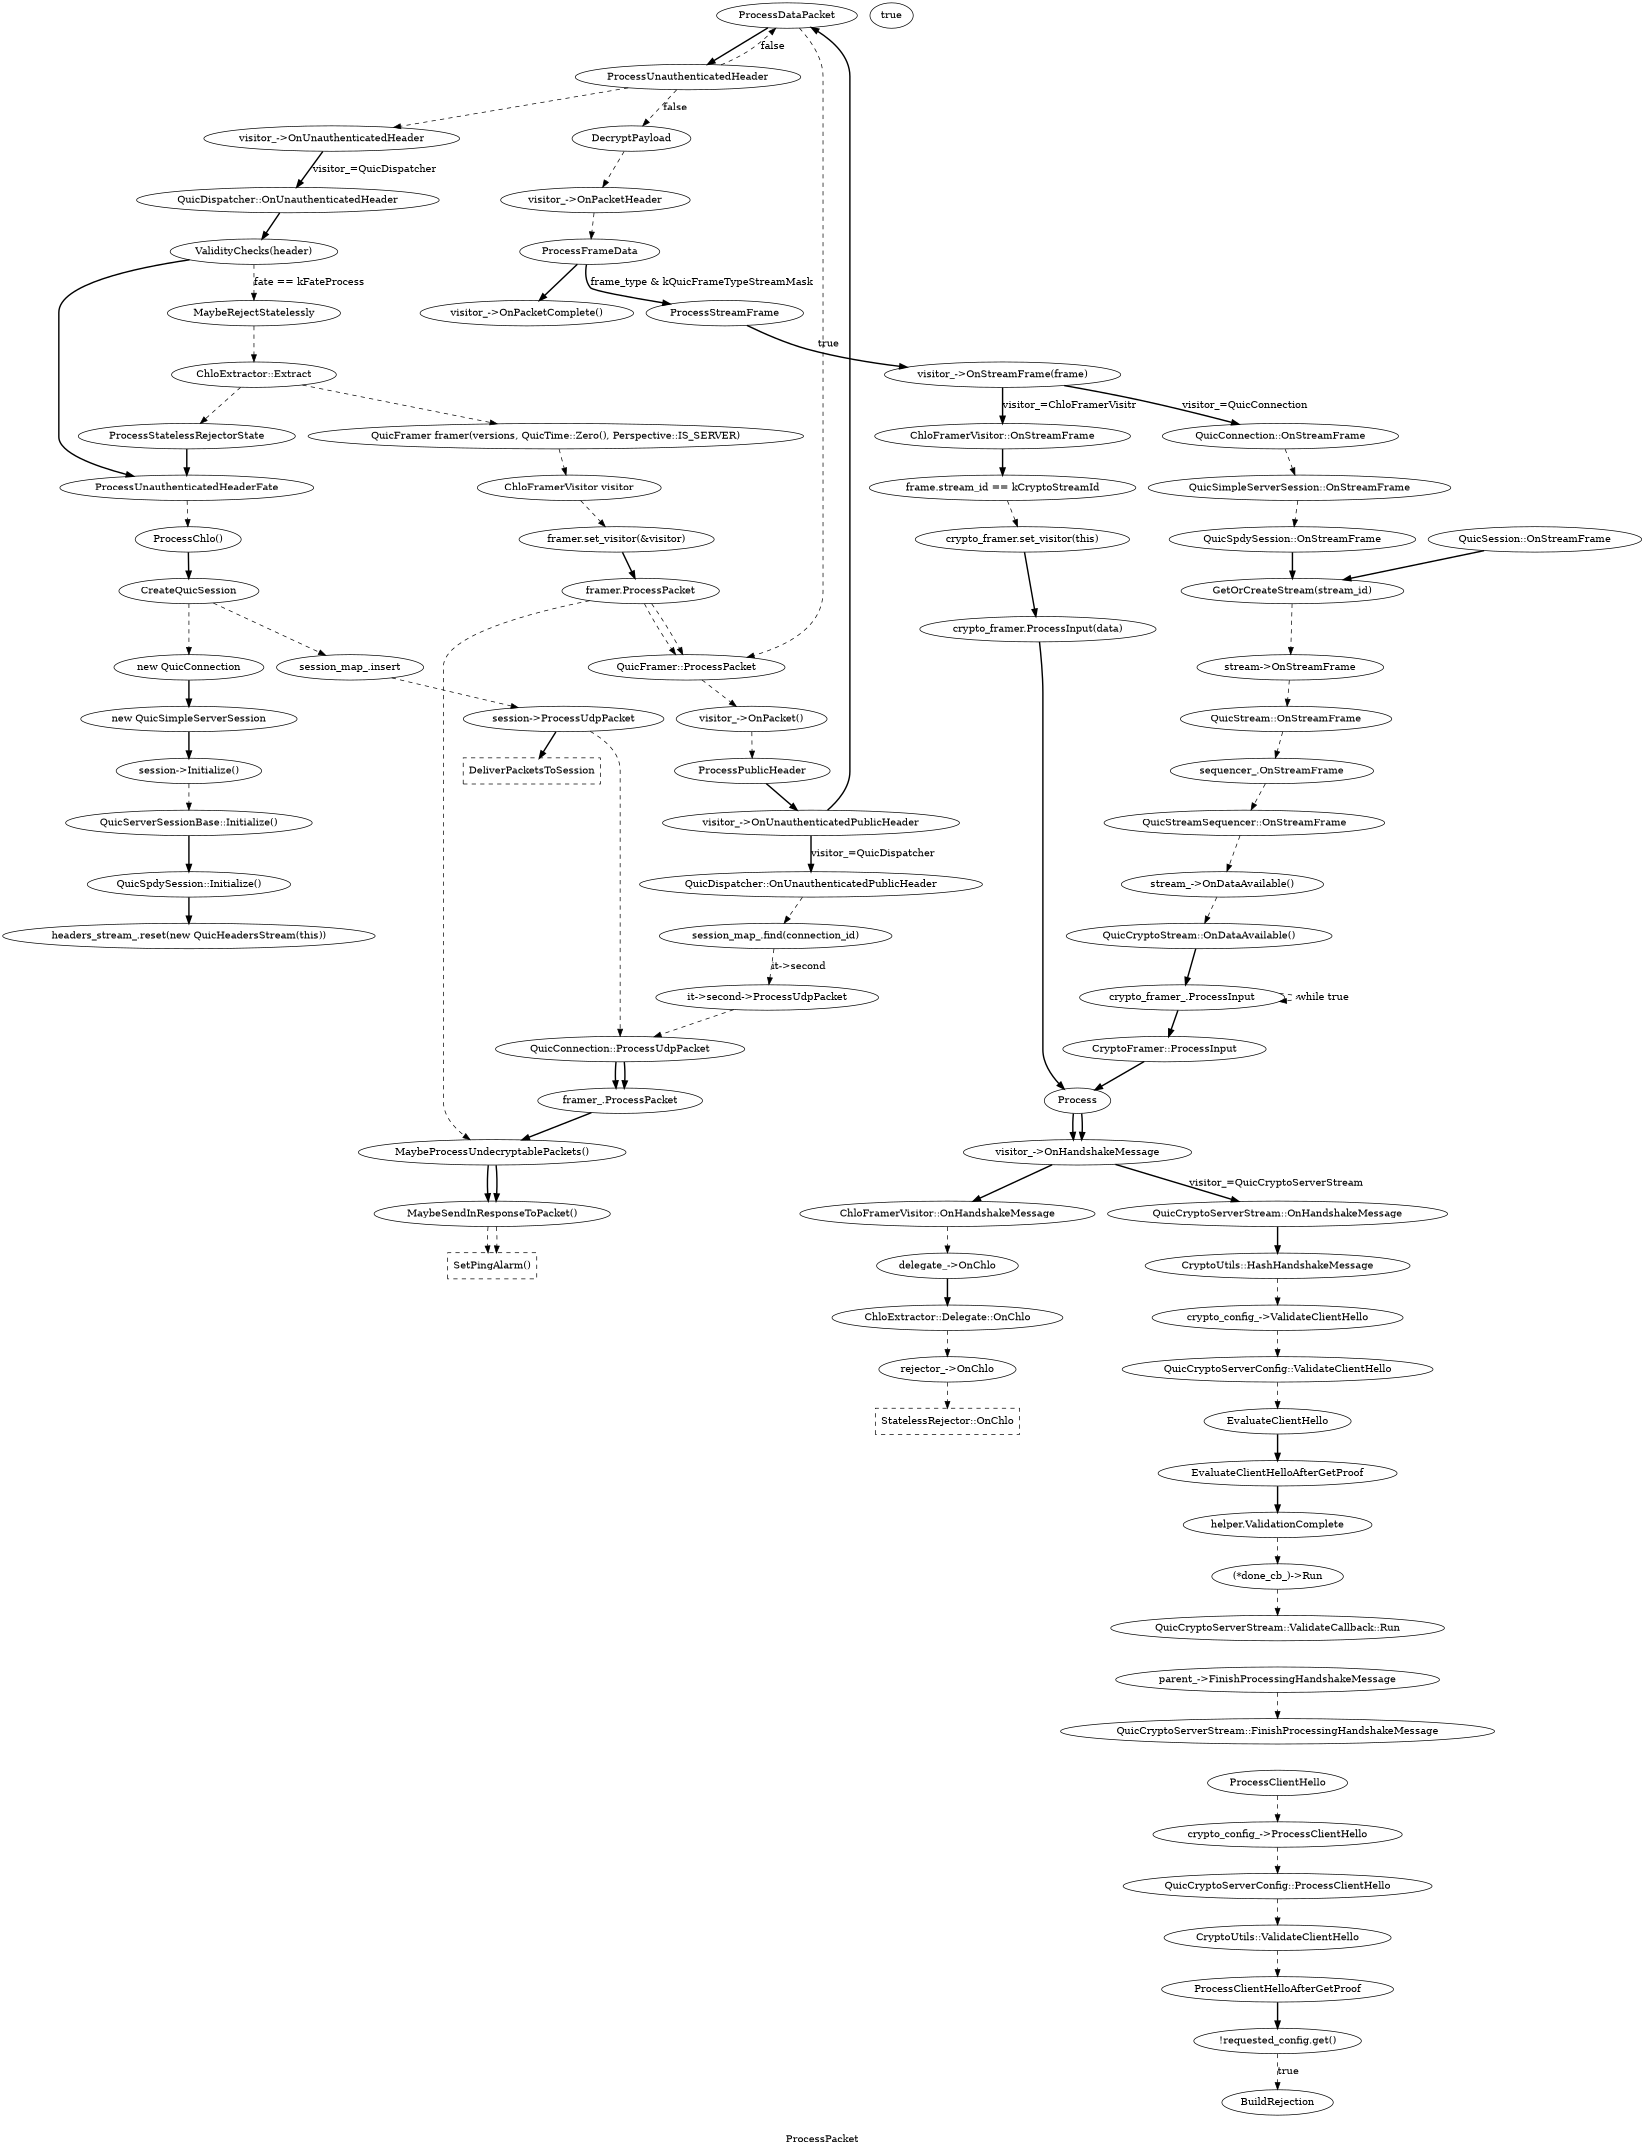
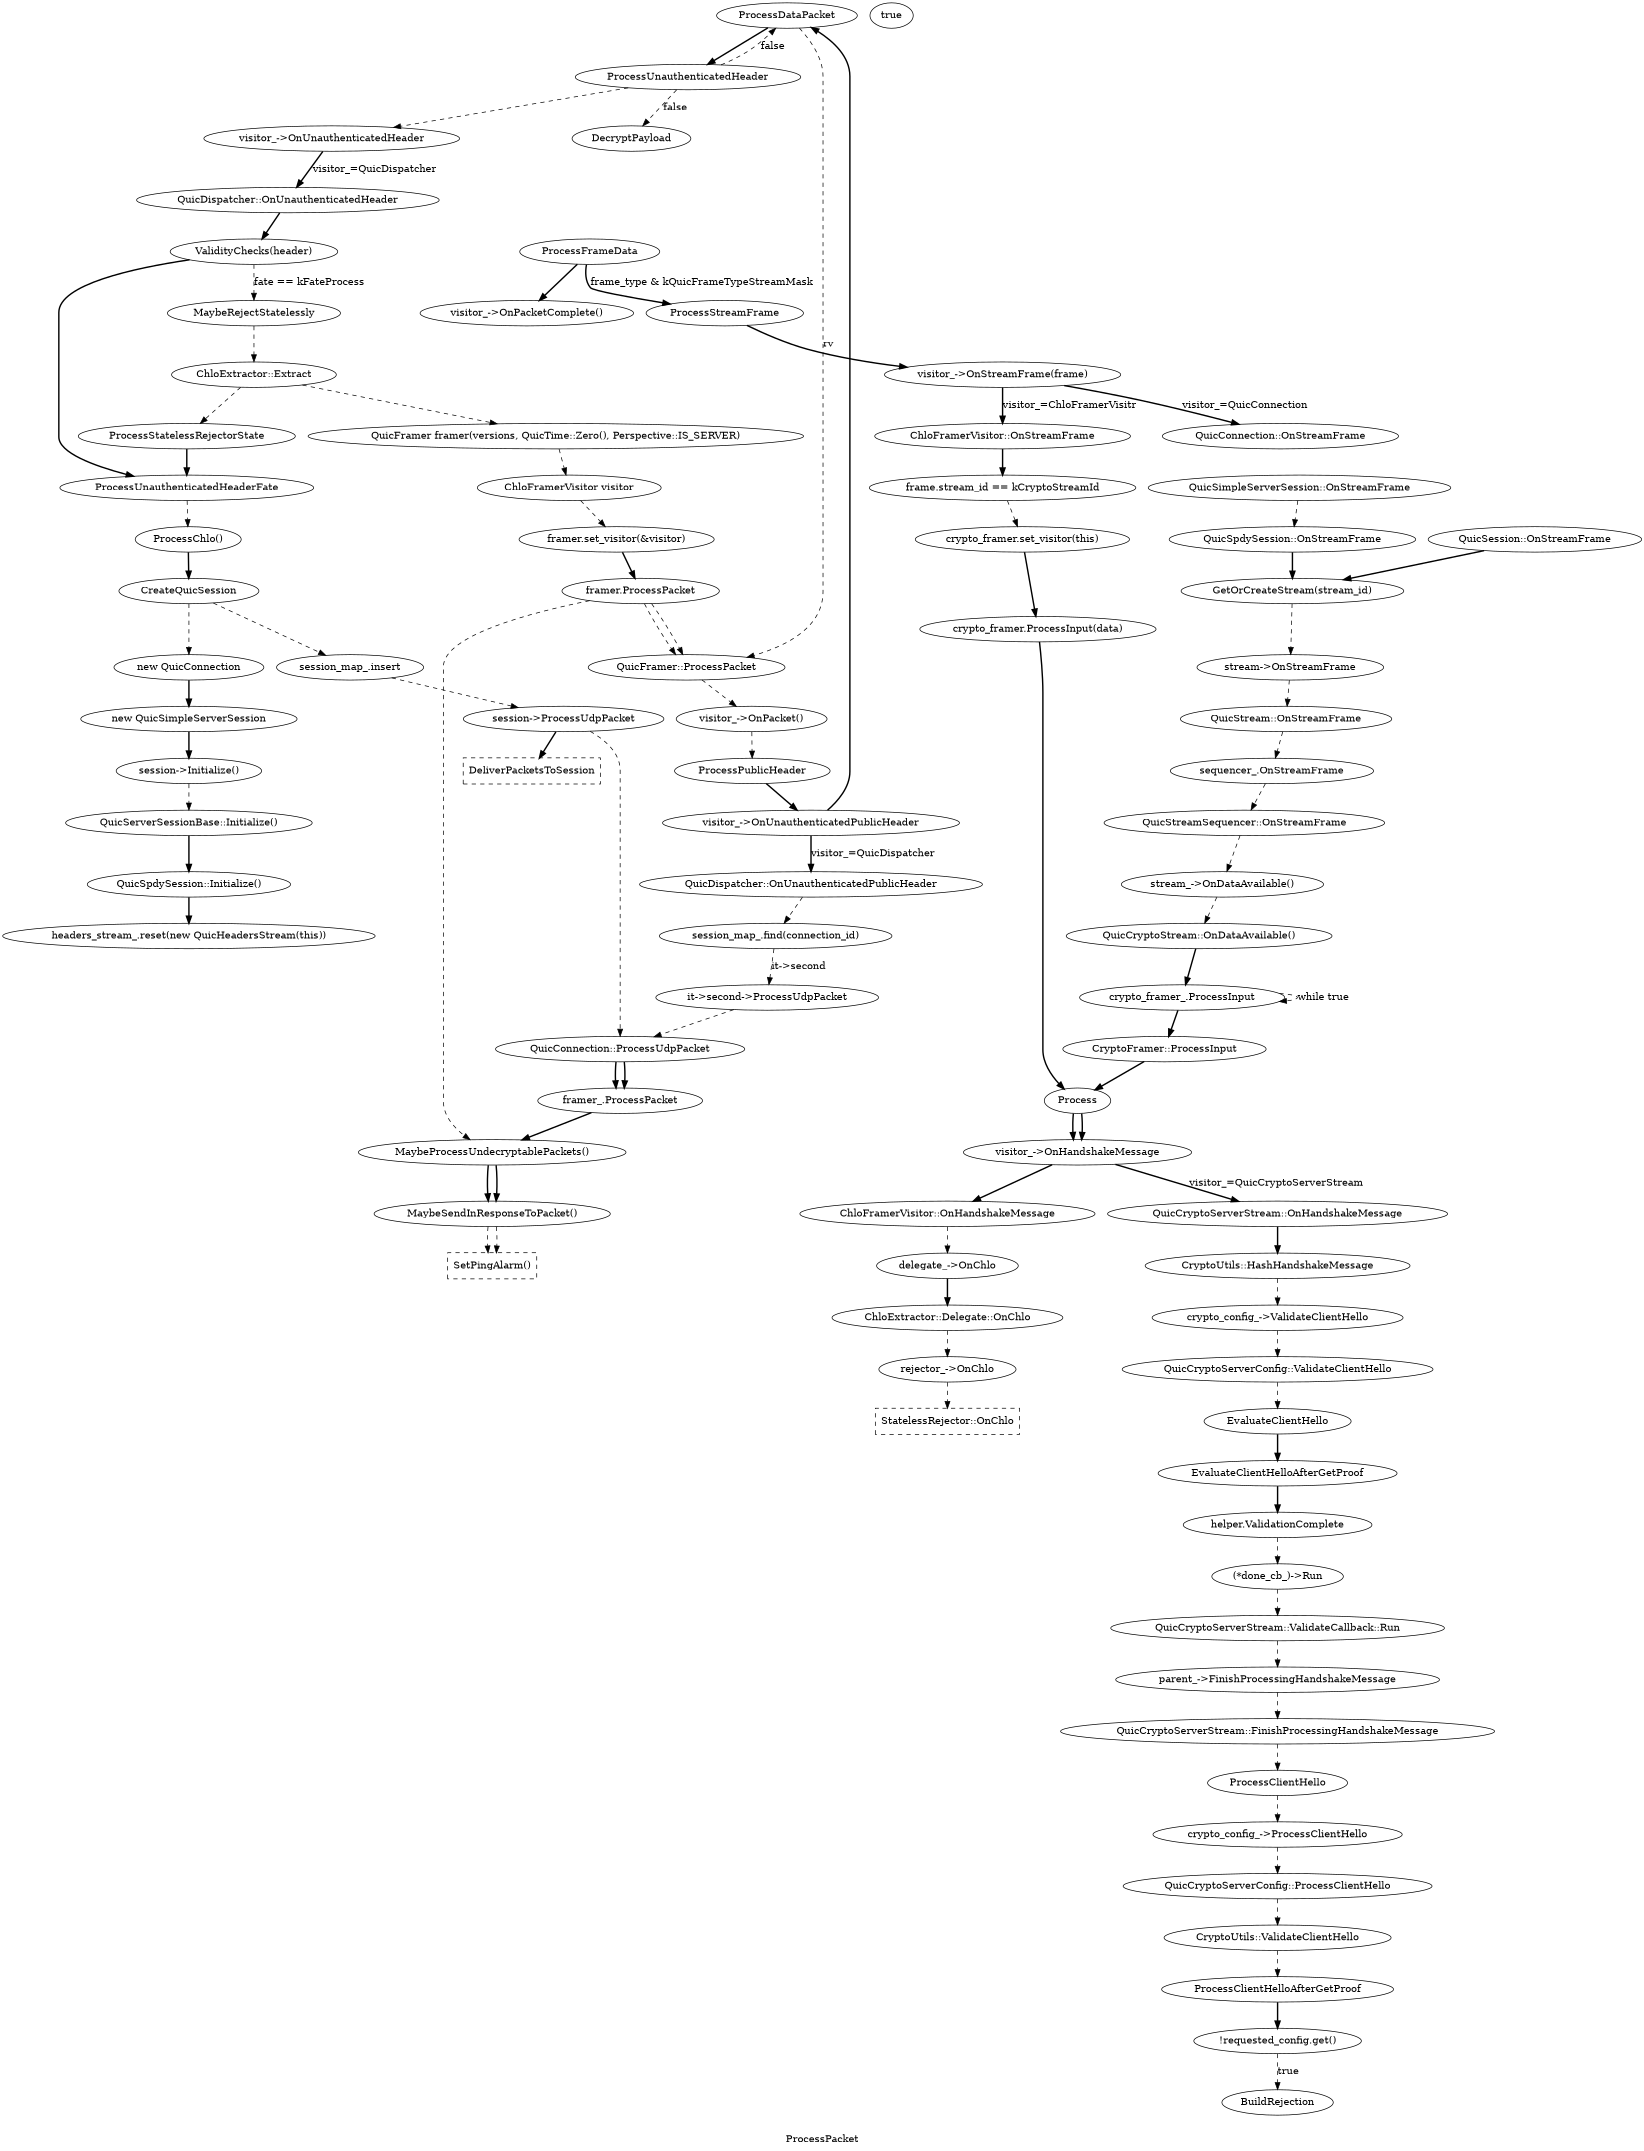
node "visitor_->OnPacketHeader": removed
edge "ProcessDataPacket" -> "QuicFramer::ProcessPacket": label "true" -> "rv"
edge "QuicConnection::OnStreamFrame" -> "QuicSimpleServerSession::OnStreamFrame": removed
edge "QuicCryptoServerStream::ValidateCallback::Run" -> "parent_->FinishProcessingHandshakeMessage": added
edge "QuicCryptoServerStream::FinishProcessingHandshakeMessage" -> "ProcessClientHello": added
